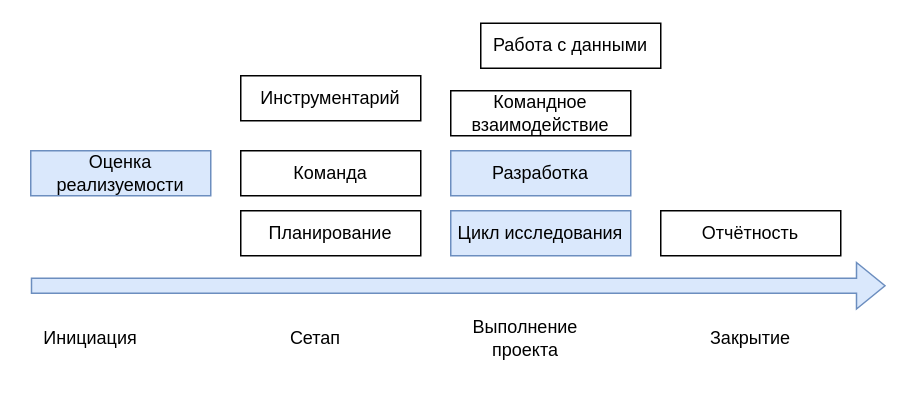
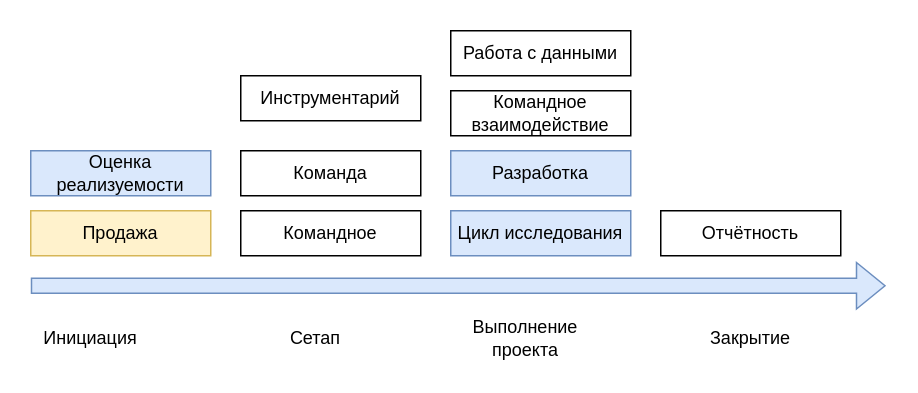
node "Работа с данными": moved (571, 46) -> (541, 53)
node "Продажа": added
node "Планирование": label "Планирование" -> "Командное"
